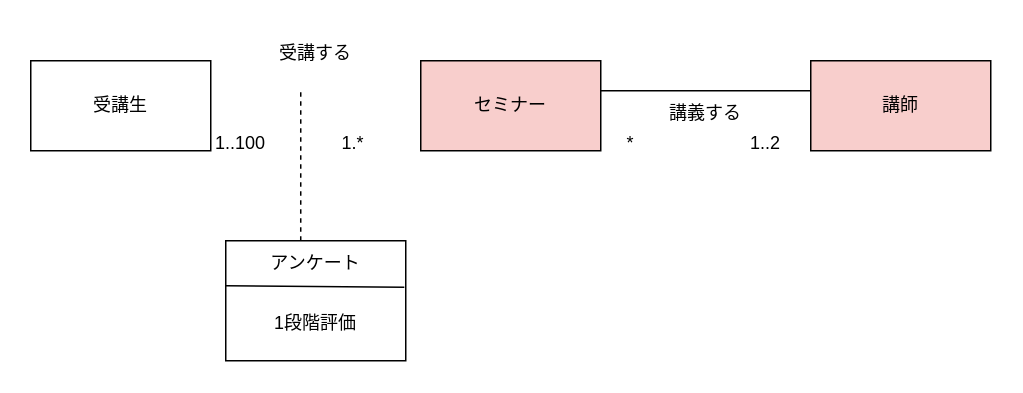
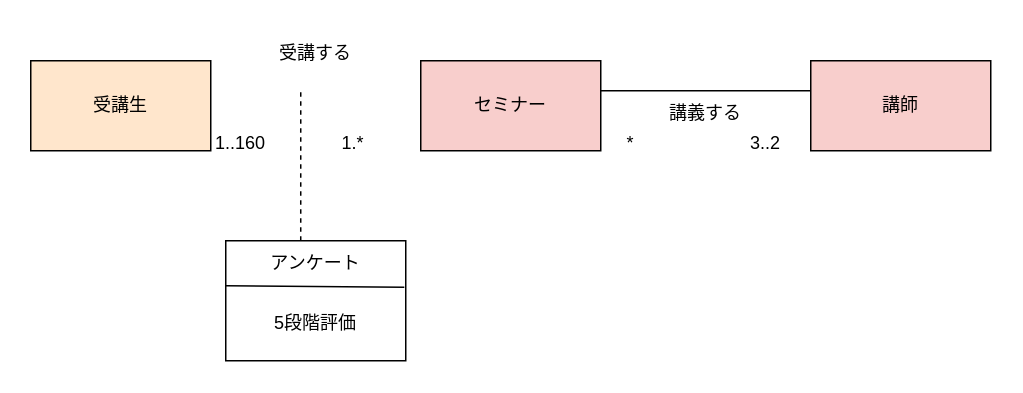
node "受講生": fillcolor #ffffff -> #ffe6cc
node "1..100": label "1..100" -> "1..160"
node "1..2": label "1..2" -> "3..2"
node "1段階評価": label "1段階評価" -> "5段階評価"
